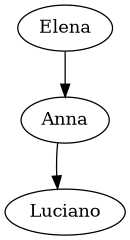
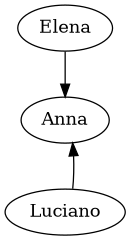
edge "Anna" -> "Luciano": reversed
